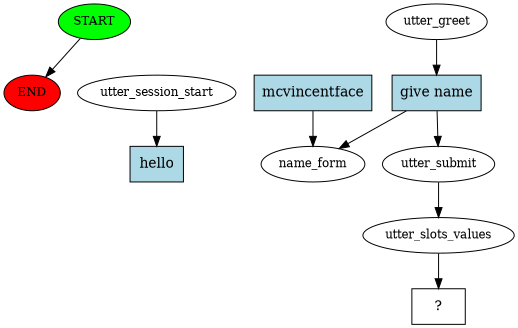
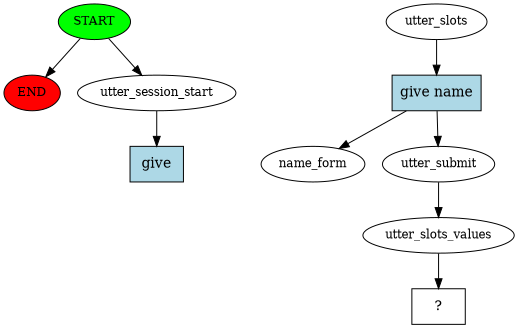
node "utter_greet": label "utter_greet" -> "utter_slots"
edge "START" -> "utter_session_start": added
node "mcvincentface": removed
node "hello": label "hello" -> "give"
